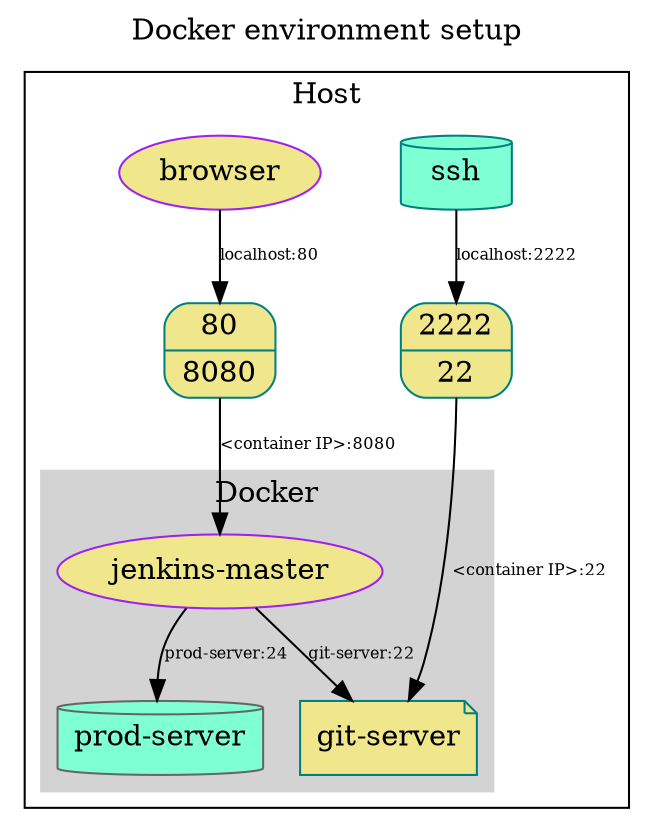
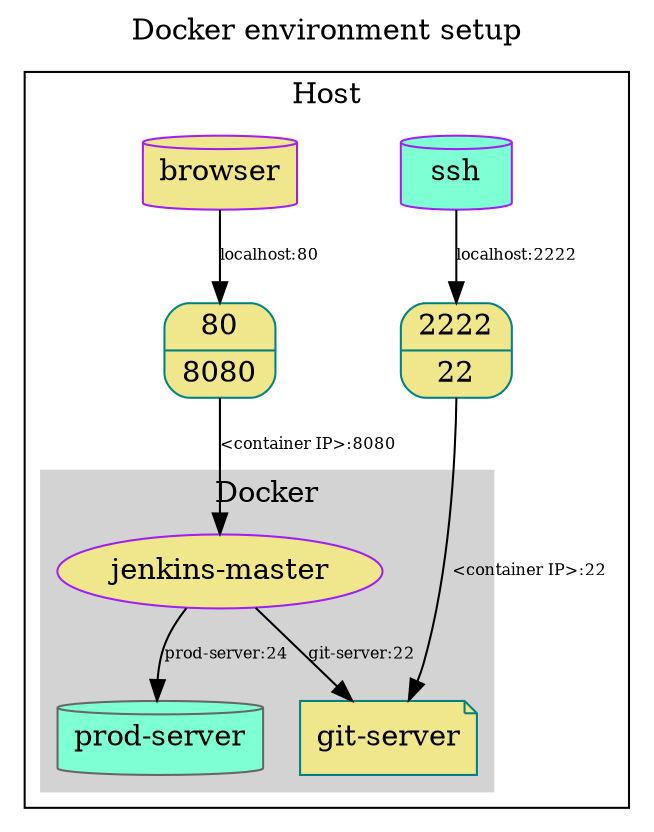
node "browser": shape ellipse -> cylinder
node "ssh": color teal -> purple
